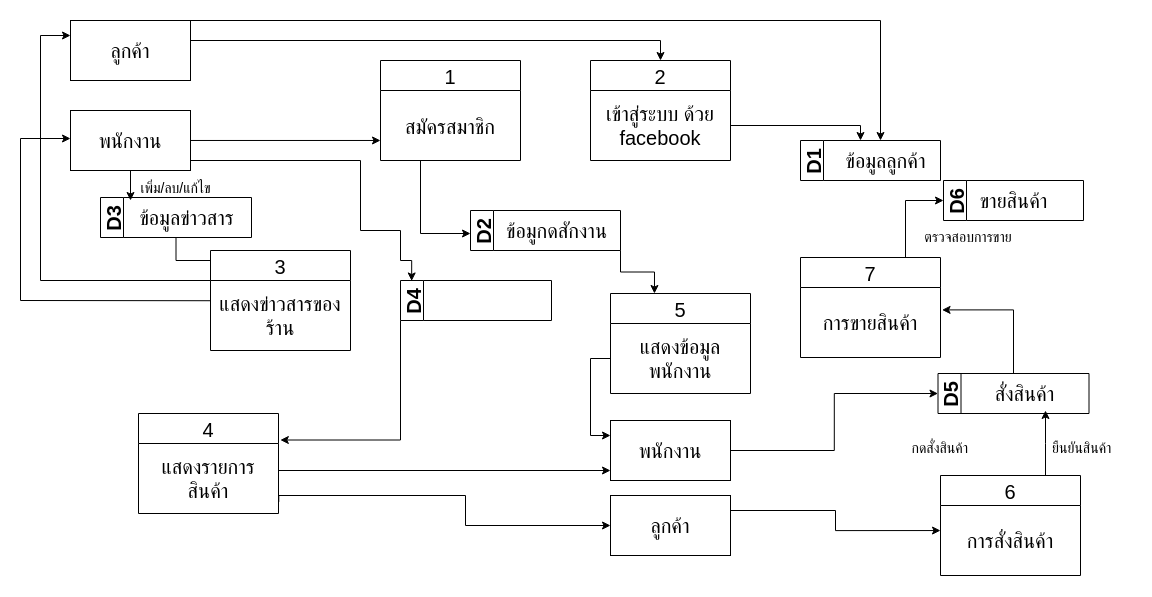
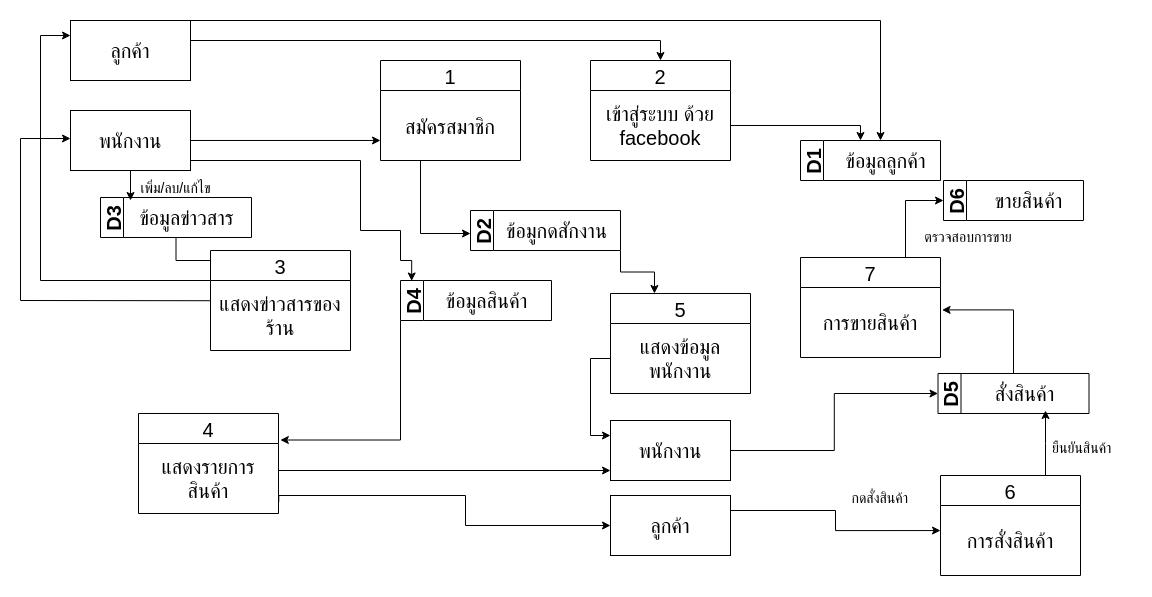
node "ขายสินค้า": moved (1014, 201) -> (1029, 201)
node "ข้อมูลสินค้า": added
node "กดสั่งสินค้า": moved (940, 448) -> (880, 498)
